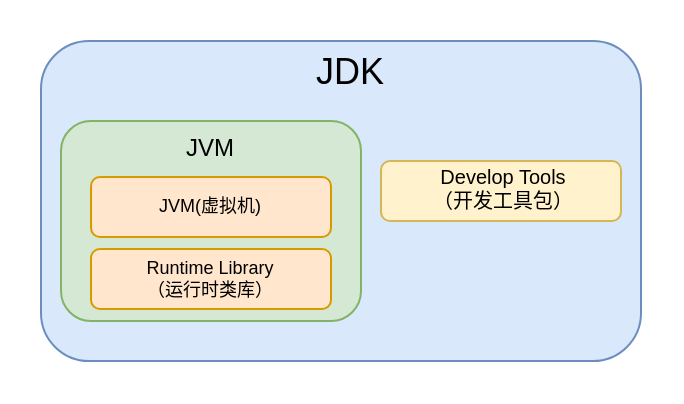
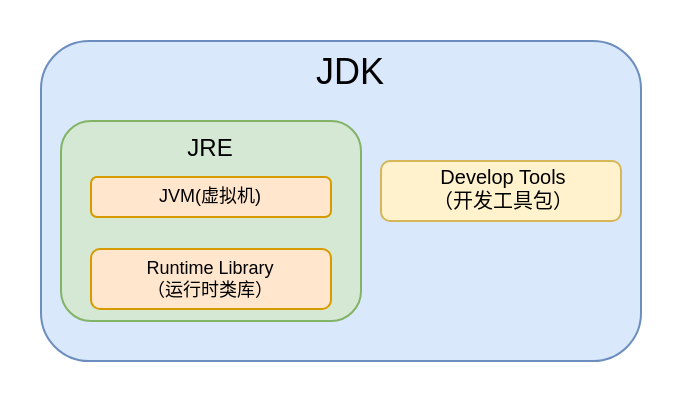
node "JVM": label "JVM" -> "JRE"
node "JVM(虚拟机)": size 240x60 -> 240x40
